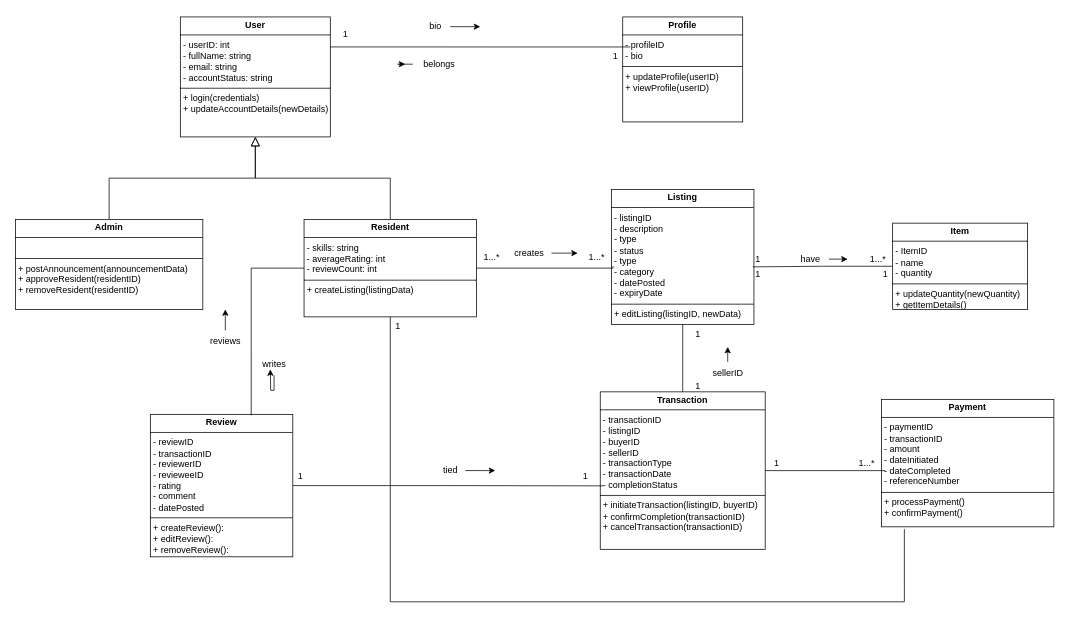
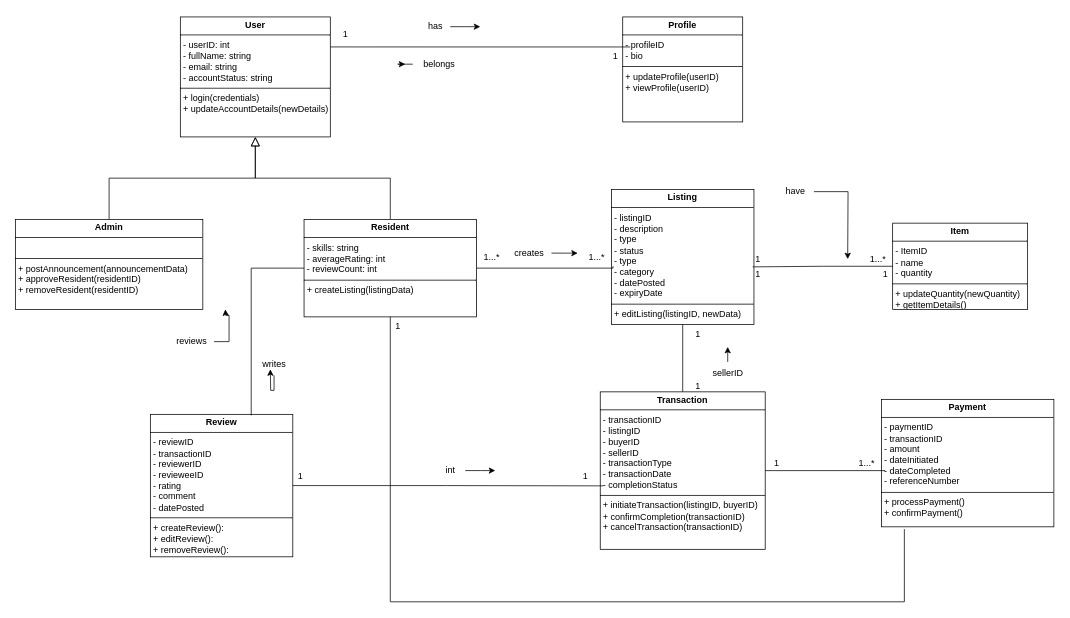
node "bio": label "bio" -> "has"
node "have": moved (810, 259) -> (795, 192)
node "reviews": moved (225, 342) -> (192, 342)
node "tied": label "tied" -> "int"
